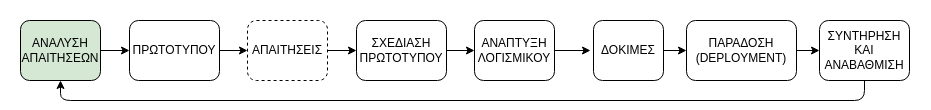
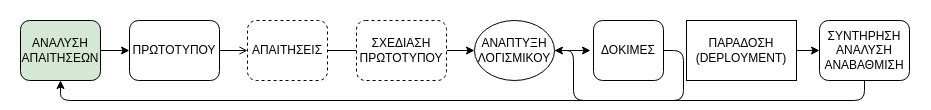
edge "ΠΡΩΤΟΤΥΠΟΥ" -> "ΑΠΑΙΤΗΣΕΙΣ": arrowhead classic -> open
edge "ΑΠΑΙΤΗΣΕΙΣ" -> "ΣΧΕΔΙΑΣΗ ΠΡΩΤΟΤΥΠΟΥ": arrowhead classic -> none
node "ΣΧΕΔΙΑΣΗ ΠΡΩΤΟΤΥΠΟΥ": style solid -> dashed
node "ΑΝΑΠΤΥΞΗ ΛΟΓΙΣΜΙΚΟΥ": shape rounded rectangle -> ellipse
edge "ΔΟΚΙΜΕΣ" -> "ΠΑΡΑΔΟΣΗ (DEPLOYMENT)": now "ΔΟΚΙΜΕΣ" -> "ΑΝΑΠΤΥΞΗ ΛΟΓΙΣΜΙΚΟΥ"
node "ΠΑΡΑΔΟΣΗ (DEPLOYMENT)": shape rounded rectangle -> rectangle
node "ΣΥΝΤΗΡΗΣΗ ΚΑΙ ΑΝΑΒΑΘΜΙΣΗ": label "ΣΥΝΤΗΡΗΣΗ ΚΑΙ ΑΝΑΒΑΘΜΙΣΗ" -> "ΣΥΝΤΗΡΗΣΗ ΑΝΑΛΥΣΗ ΑΝΑΒΑΘΜΙΣΗ"
